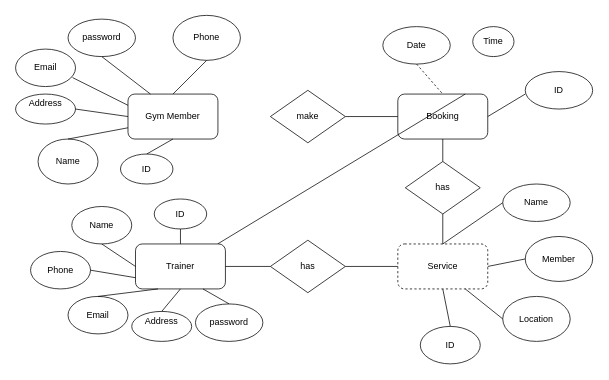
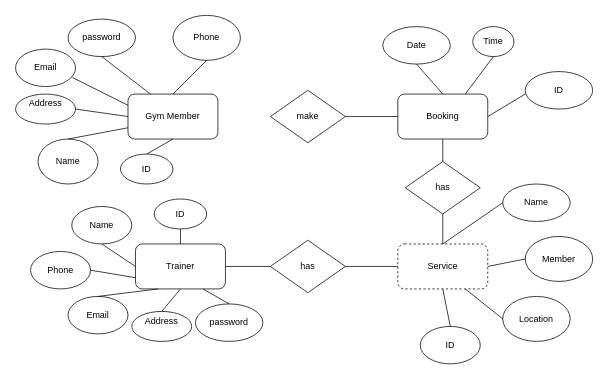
edge "Date" -- "Booking": style dashed -> solid
edge "Booking" -- "Trainer": now "Booking" -- "Time"
